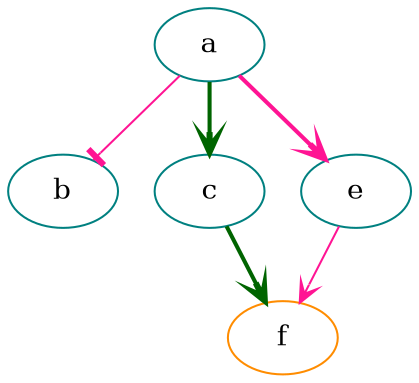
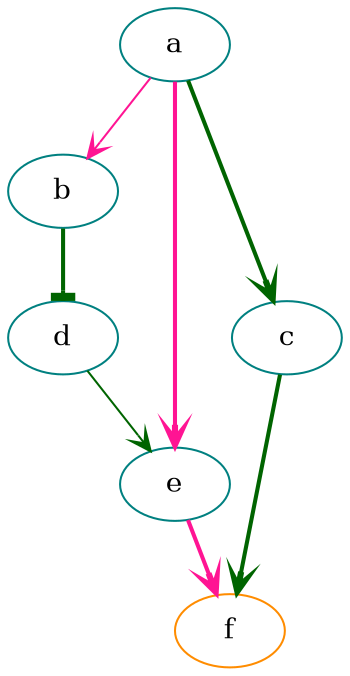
edge "a" -> "b": arrowhead tee -> vee
edge "e" -> "f": style solid -> bold
node "d": added
